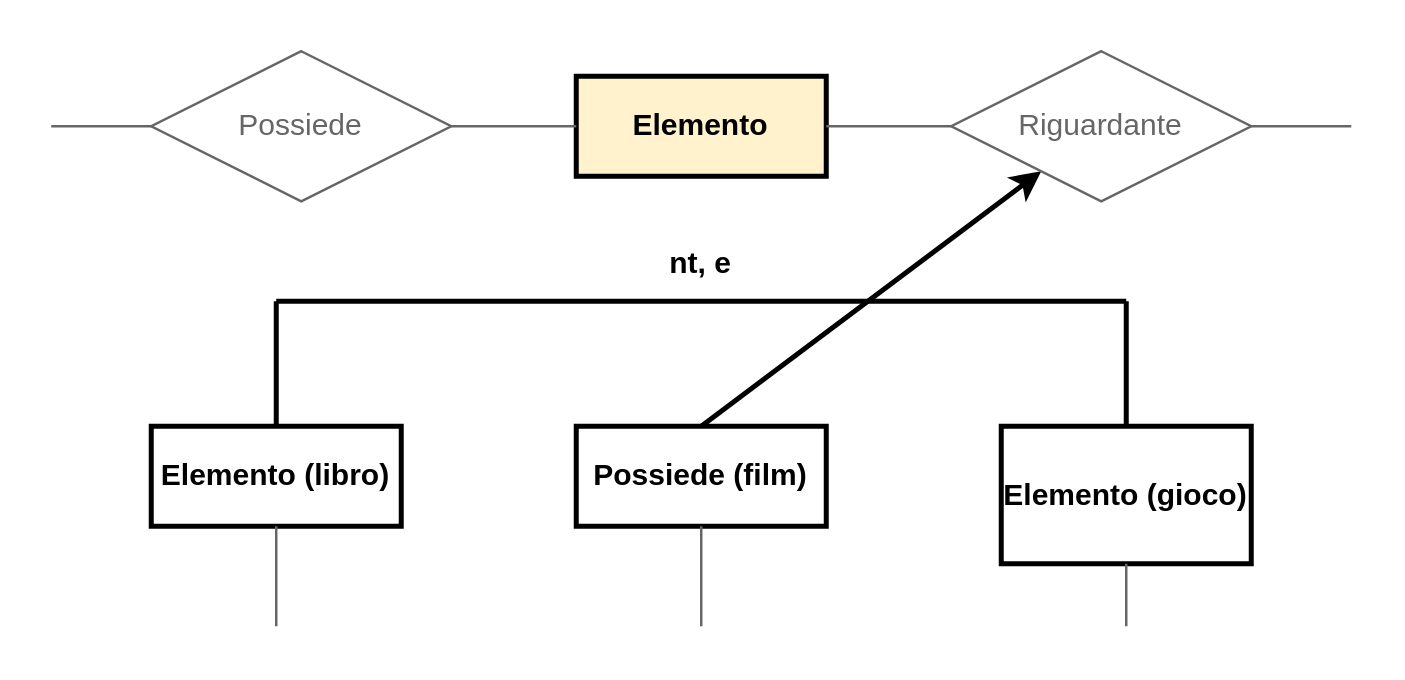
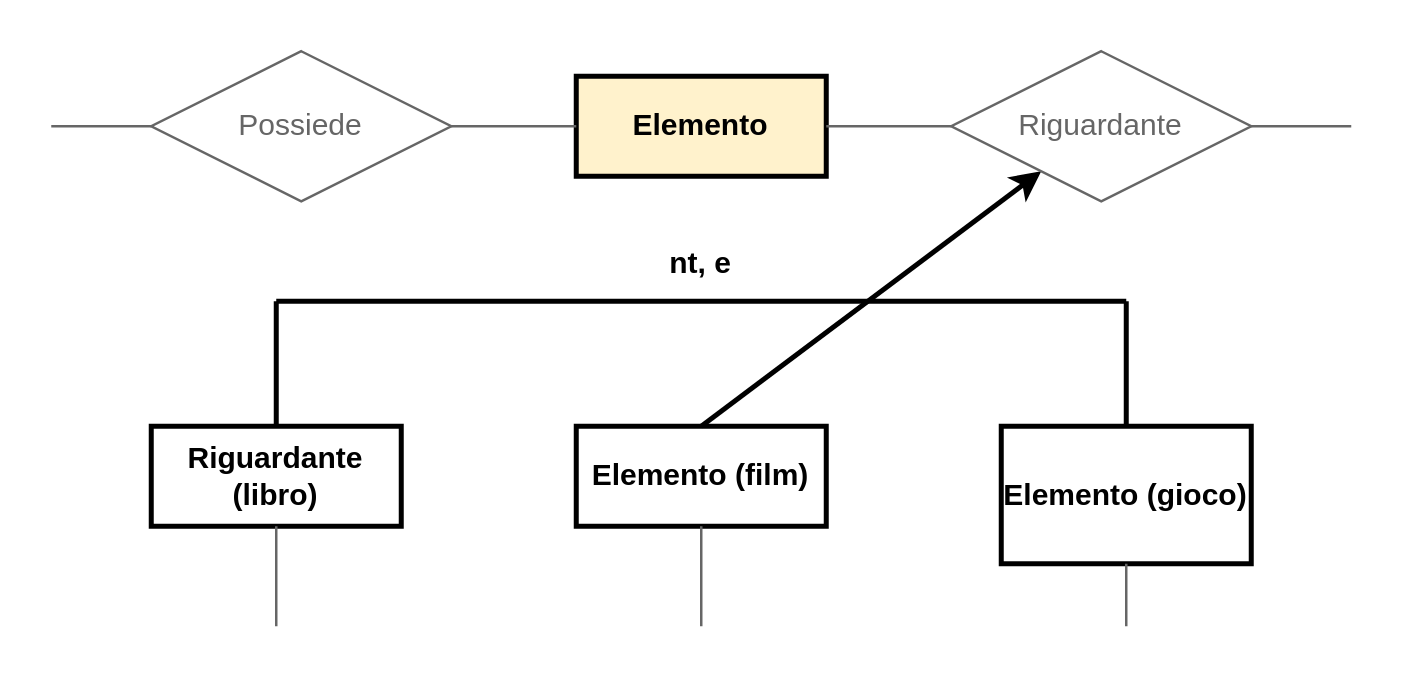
node "Elemento (libro)": label "Elemento (libro)" -> "Riguardante (libro)"
node "Possiede (film)": label "Possiede (film)" -> "Elemento (film)"
